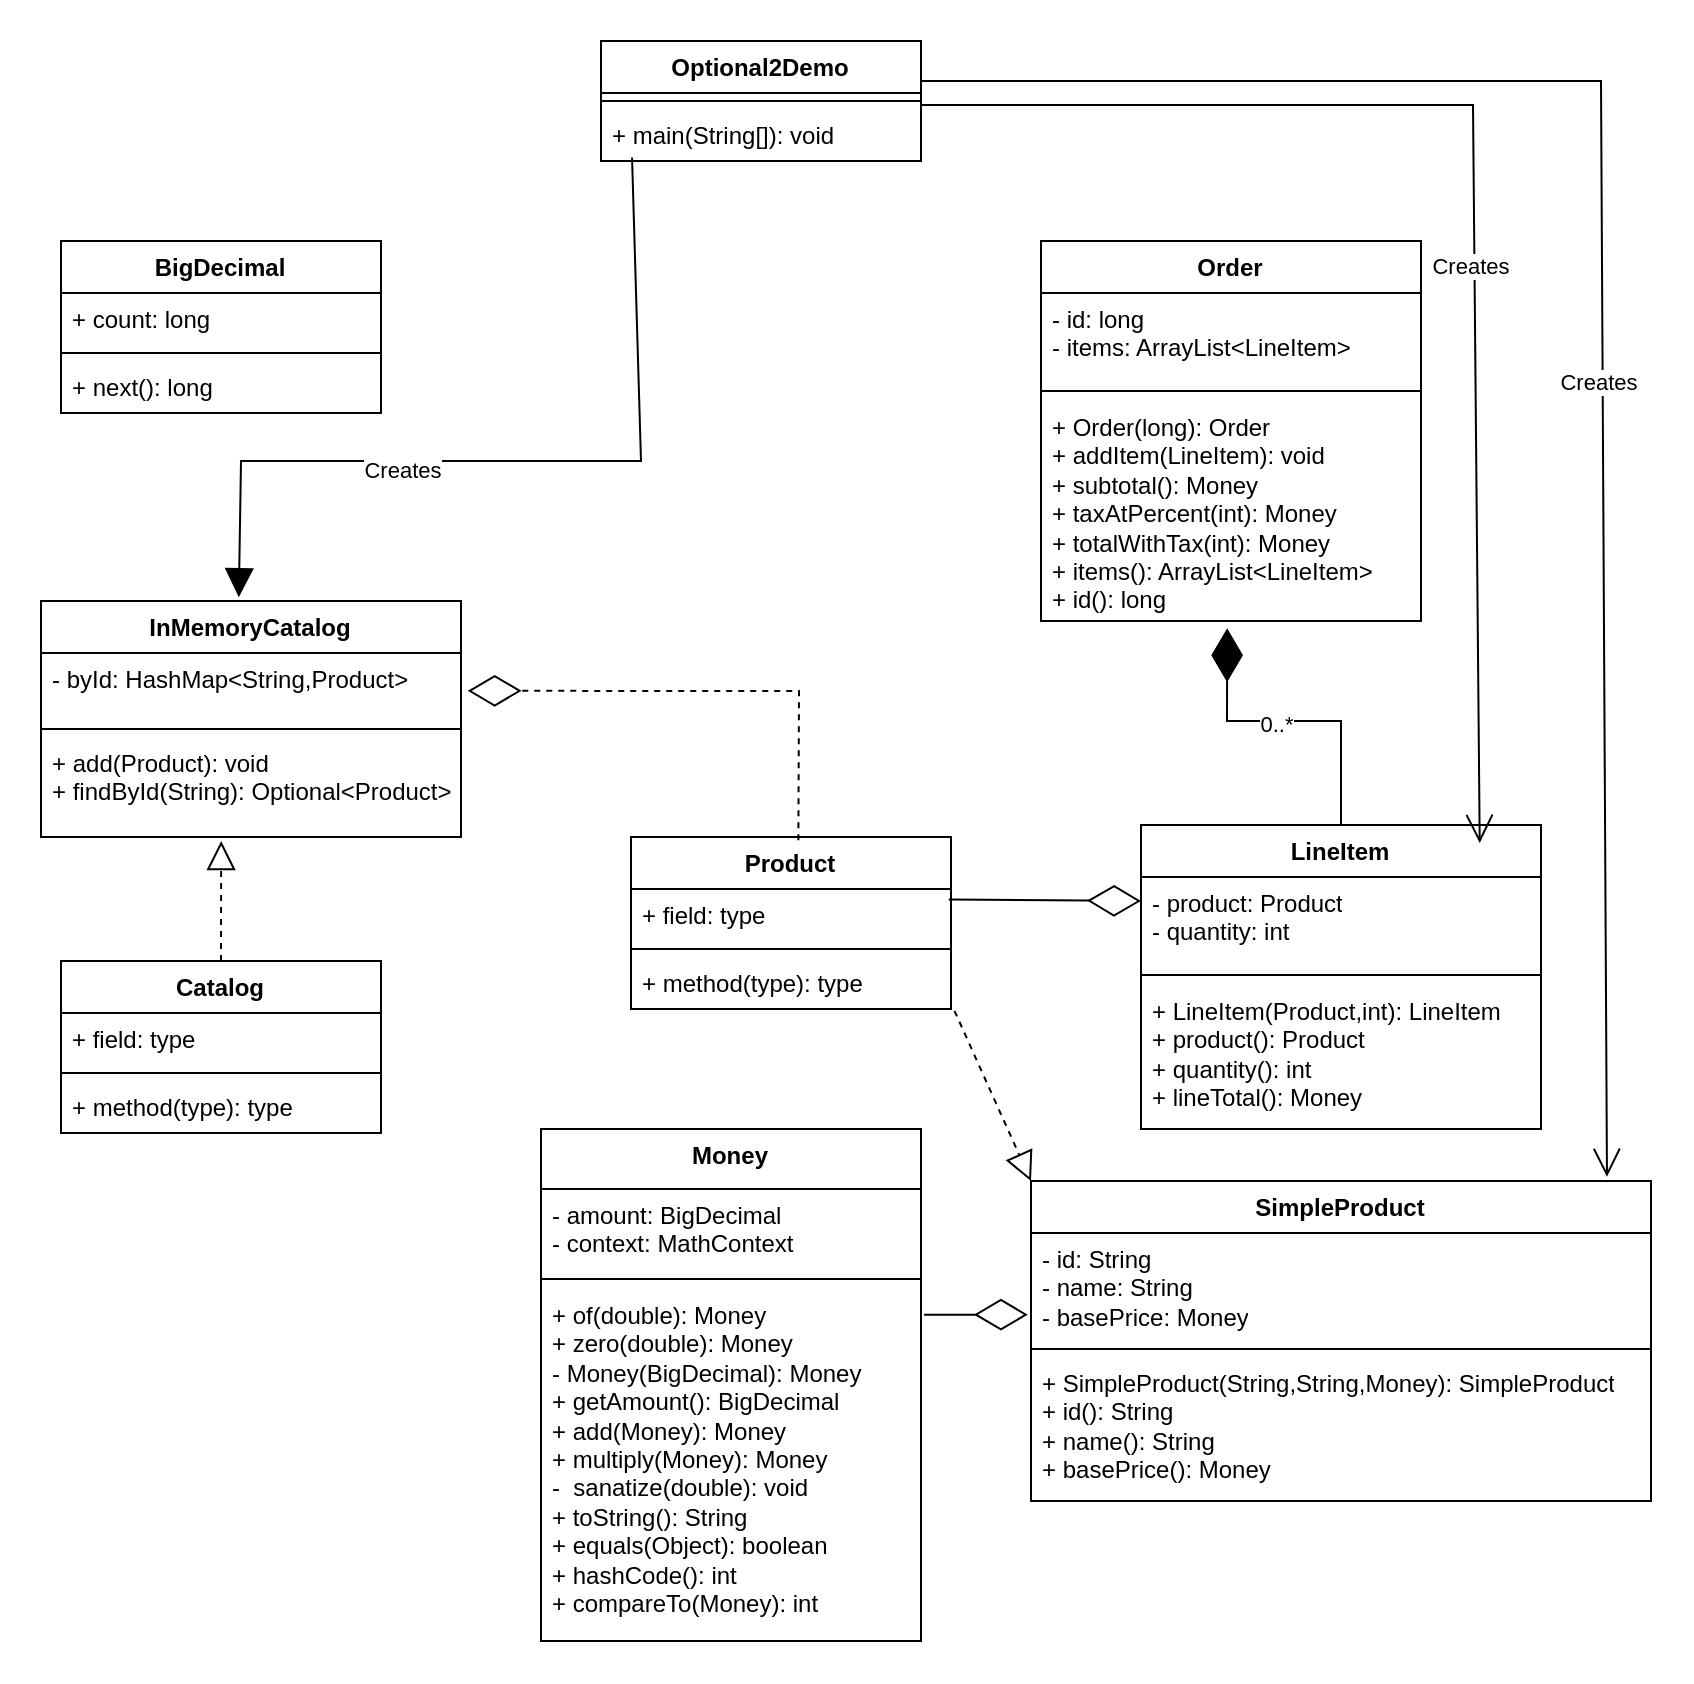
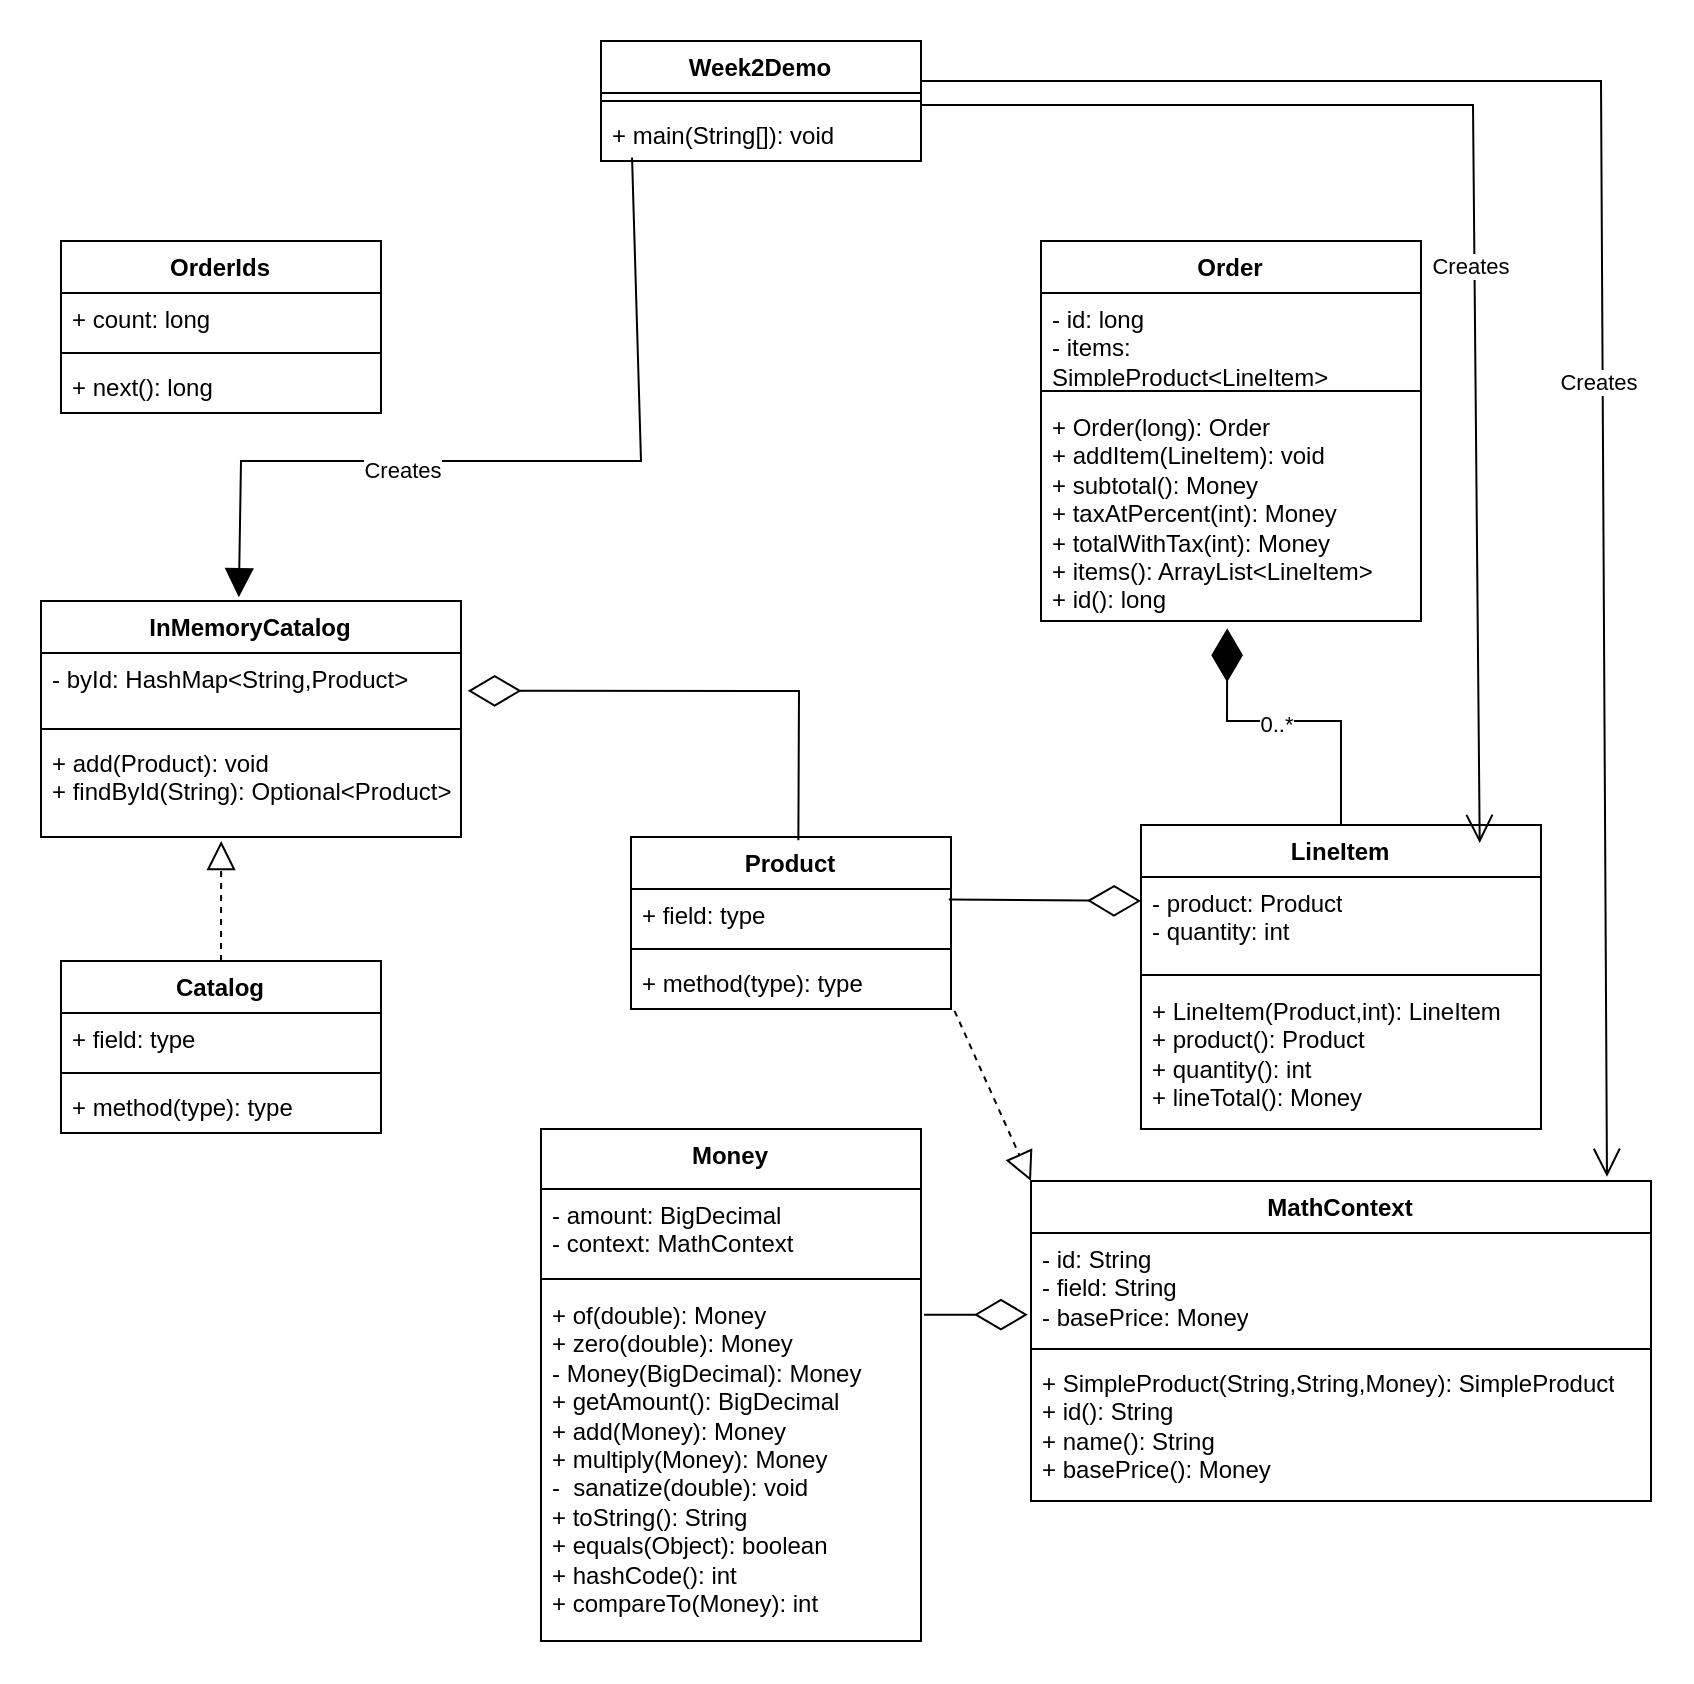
node "Optional2Demo": label "Optional2Demo" -> "Week2Demo"
node "BigDecimal": label "BigDecimal" -> "OrderIds"
node "- id: long - items: ArrayList<LineItem>": label "- id: long - items: ArrayList<LineItem>" -> "- id: long - items: SimpleProduct<LineItem>"
edge "Product" -> "- byId: HashMap<String,Product>": style dashed -> solid
node "SimpleProduct": label "SimpleProduct" -> "MathContext"
node "- id: String - name: String - basePrice: Money": label "- id: String - name: String - basePrice: Money" -> "- id: String - field: String - basePrice: Money"
